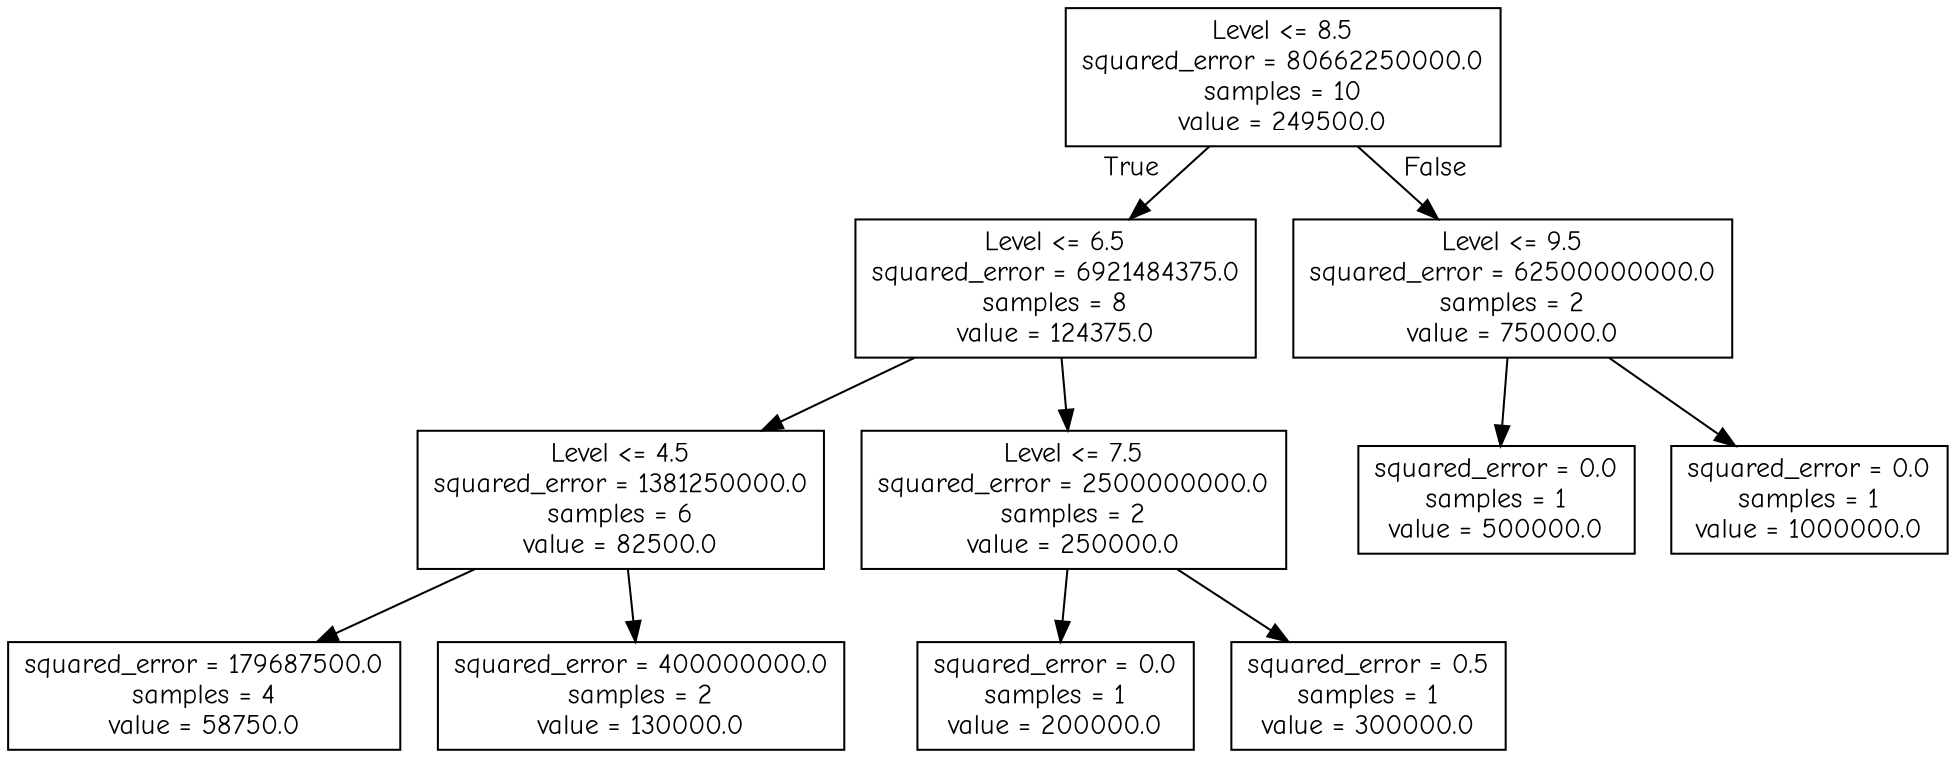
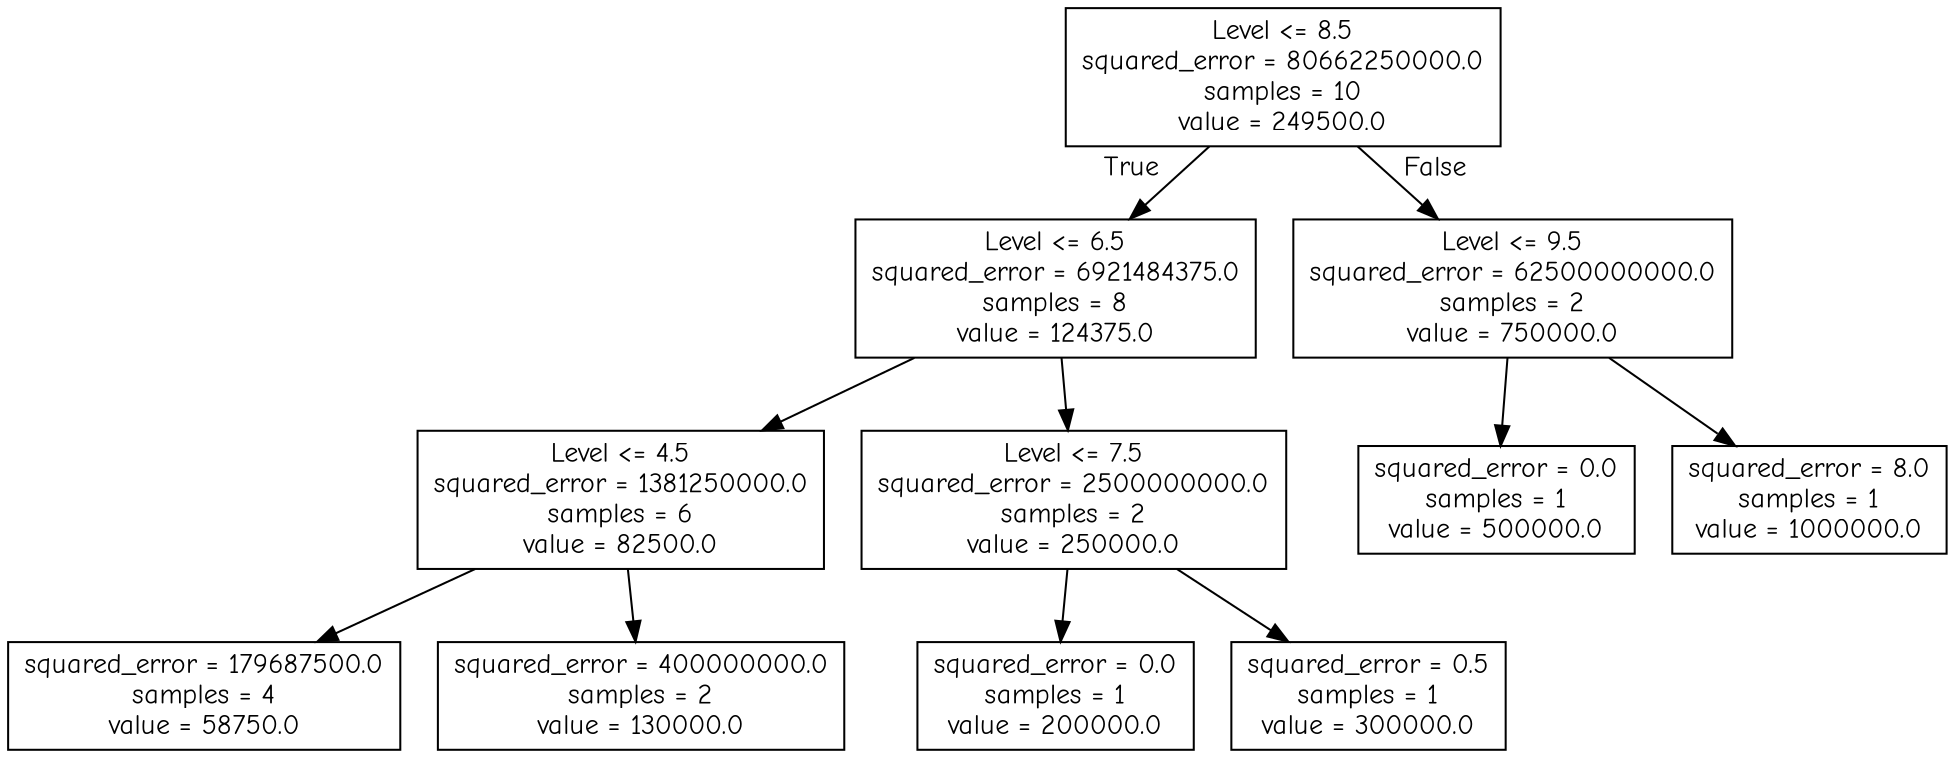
node "squared_error = 0.0 samples = 1 value = 1000000.0": label "squared_error = 0.0 samples = 1 value = 1000000.0" -> "squared_error = 8.0 samples = 1 value = 1000000.0"
